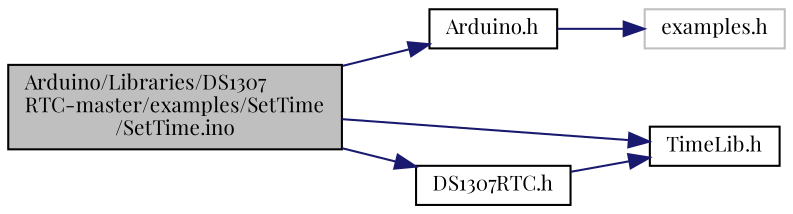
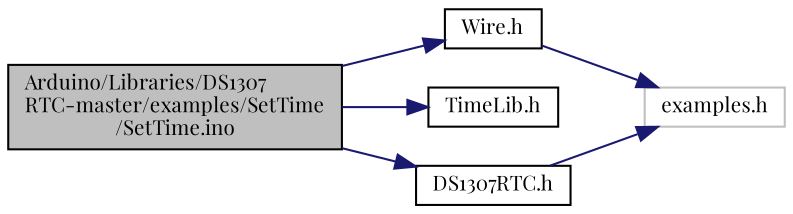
node "Arduino.h": label "Arduino.h" -> "Wire.h"
edge "DS1307RTC.h" -> "TimeLib.h": now "DS1307RTC.h" -> "examples.h"
